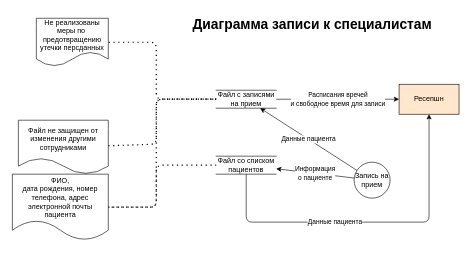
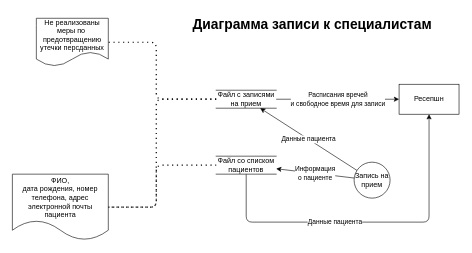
node "Ресепшн": fillcolor #ffe6cc -> #ffffff
edge "Файл с записями на прием" -- "Файл не защищен от изменения другими сотрудниками": removed
node "Файл не защищен от изменения другими сотрудниками": removed
